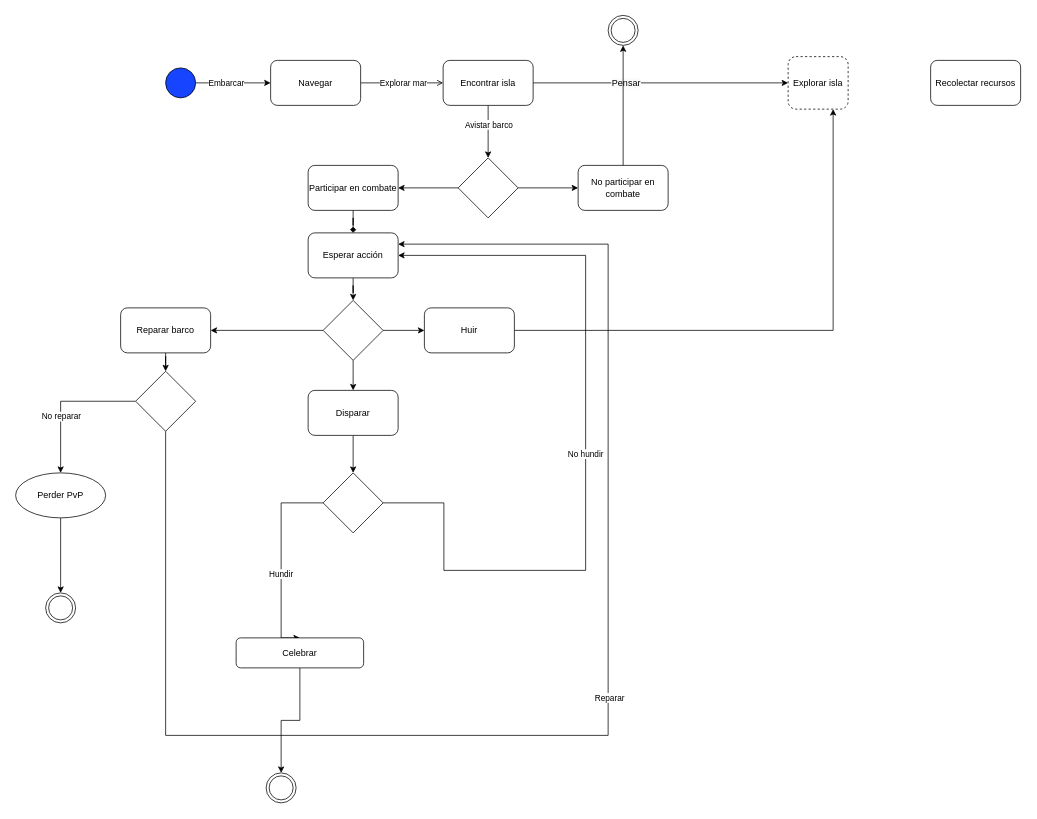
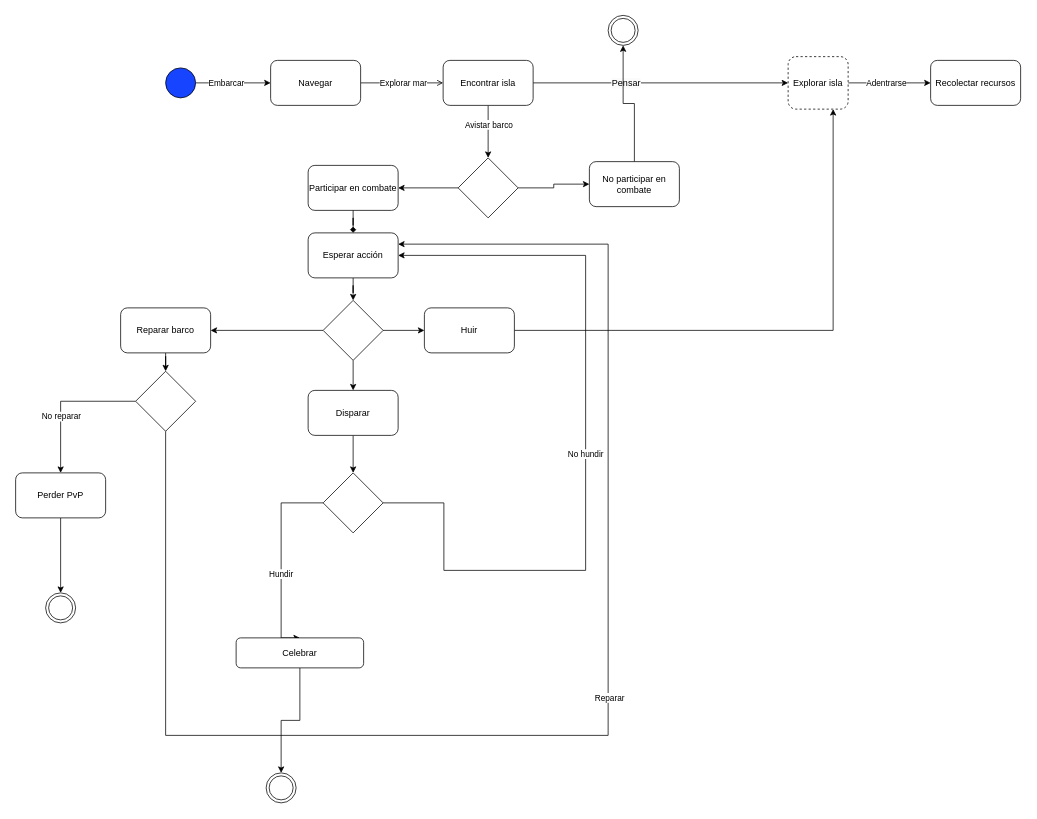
edge "Explorar isla" -> "Recolectar recursos": added, label "Adentrarse"
node "No participar en combate": moved (623, 188) -> (634, 184)
node "Perder PvP": shape ellipse -> rounded rectangle
